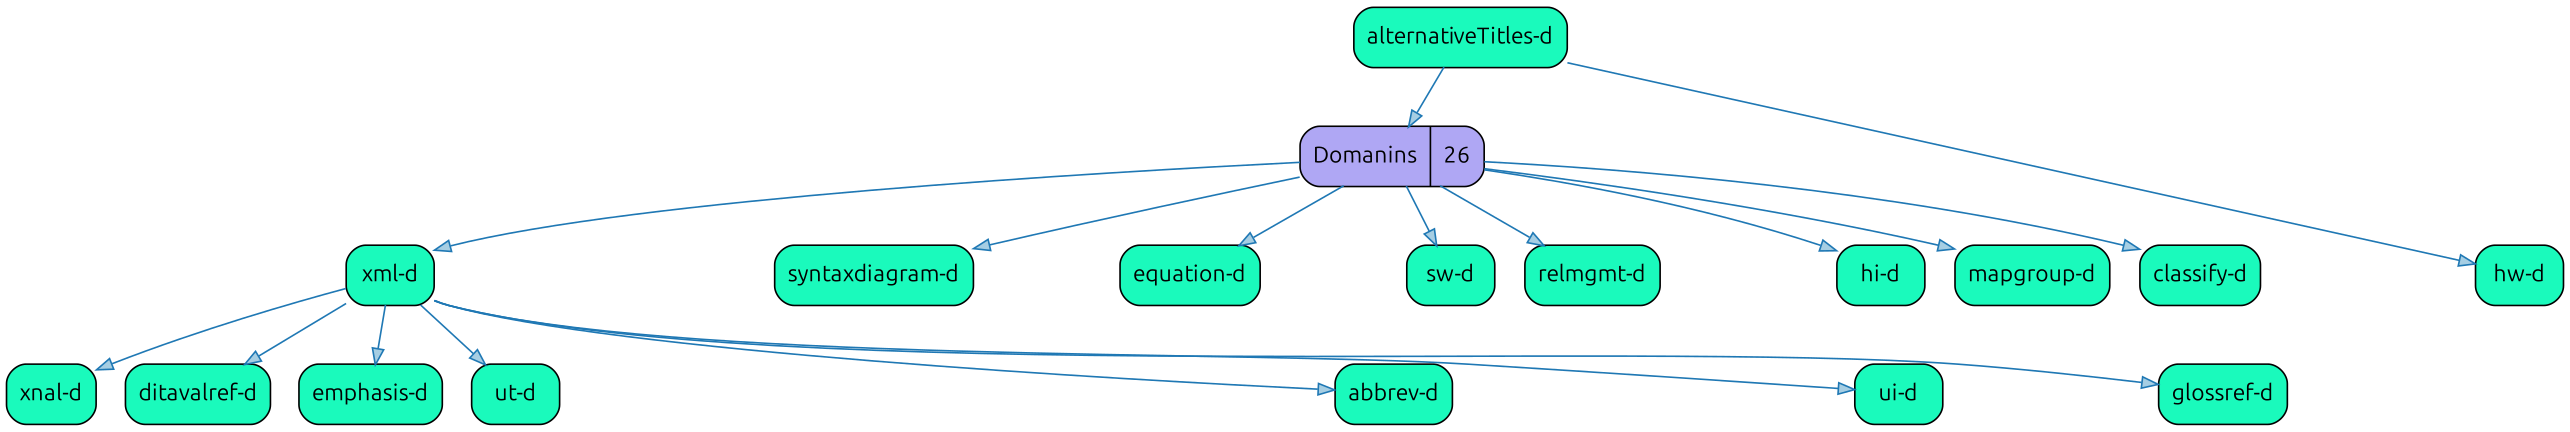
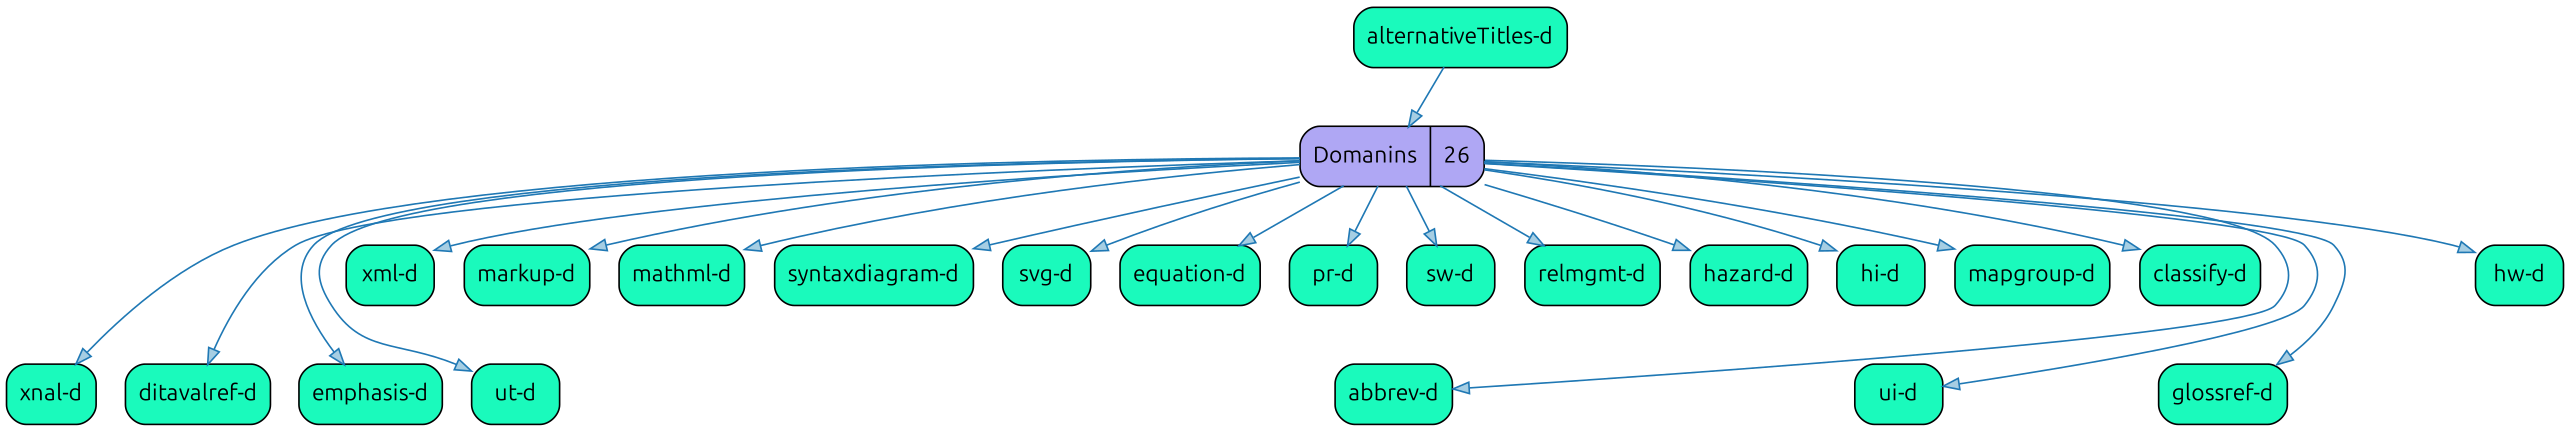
edge "alternativeTitles-d" -> "hw-d": now "Domanins" -> "hw-d"
node "markup-d": added
node "mathml-d": added
node "svg-d": added
node "pr-d": added
node "hazard-d": added
edge "xml-d" -> "xnal-d": now "Domanins" -> "xnal-d"
edge "xml-d" -> "emphasis-d": now "Domanins" -> "emphasis-d"
edge "xml-d" -> "ut-d": now "Domanins" -> "ut-d"
edge "xml-d" -> "ditavalref-d": now "Domanins" -> "ditavalref-d"
edge "xml-d" -> "ui-d": now "Domanins" -> "ui-d"
edge "xml-d" -> "glossref-d": now "Domanins" -> "glossref-d"
edge "xml-d" -> "abbrev-d": now "Domanins" -> "abbrev-d"
